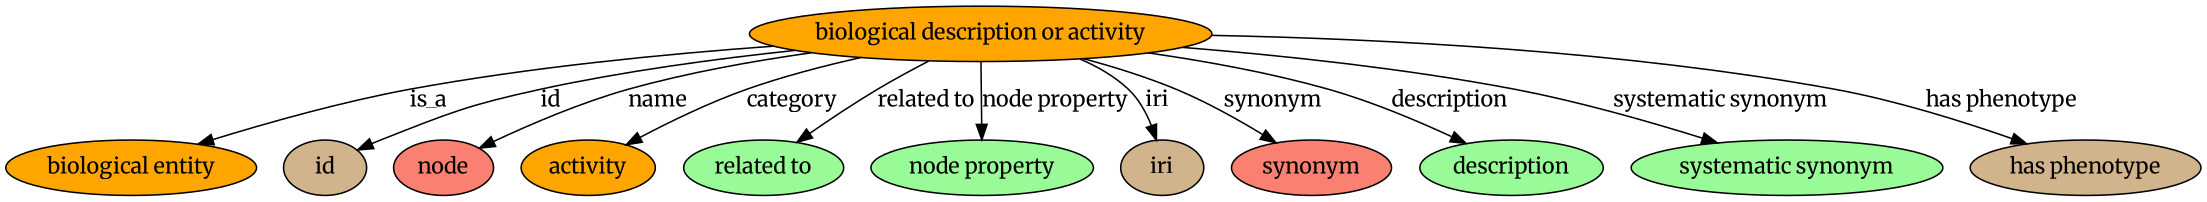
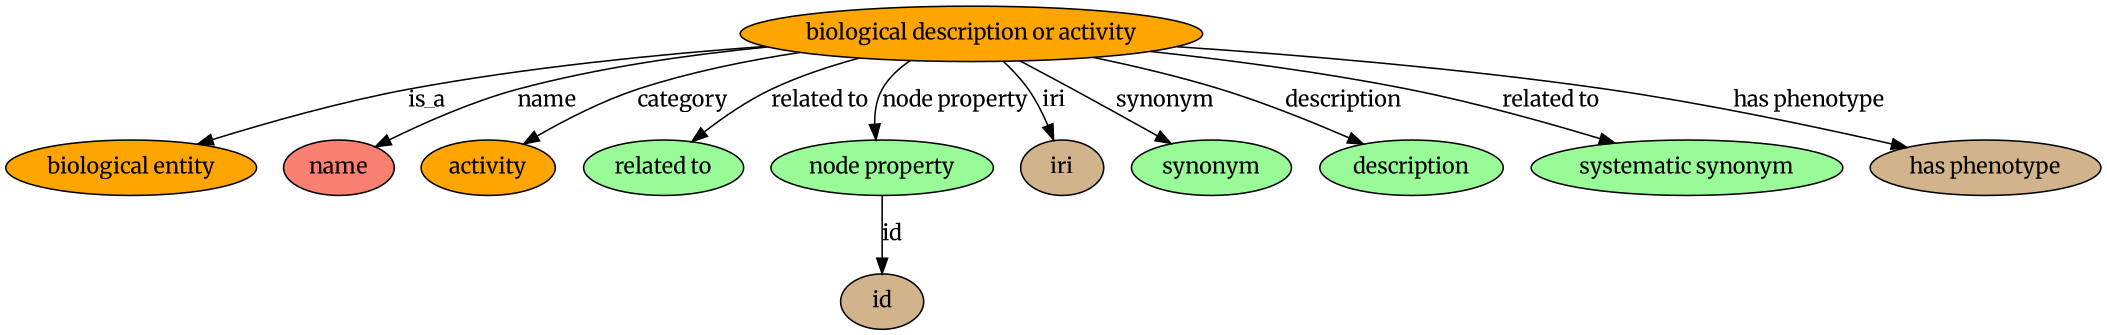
edge "biological description or activity" -> "id": now "node property" -> "id"
edge "biological description or activity" -> "systematic synonym": label "systematic synonym" -> "related to"
node "node": label "node" -> "name"
node "synonym": fillcolor salmon -> palegreen
